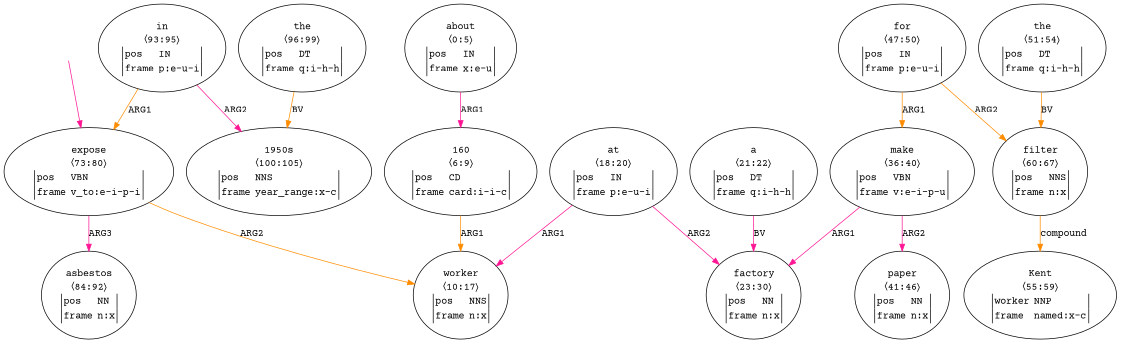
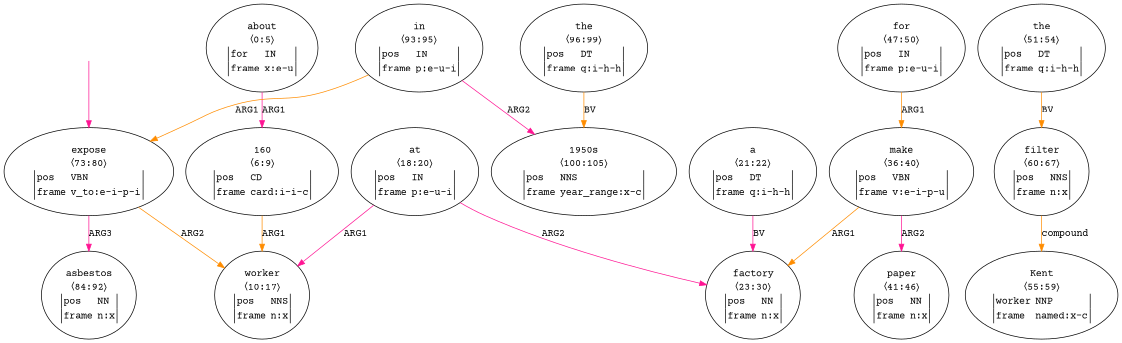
node "about": text "pos" -> "for"
edge "for" -> "filter": removed, label "ARG2"
edge "make" -> "factory": color deeppink -> darkorange
